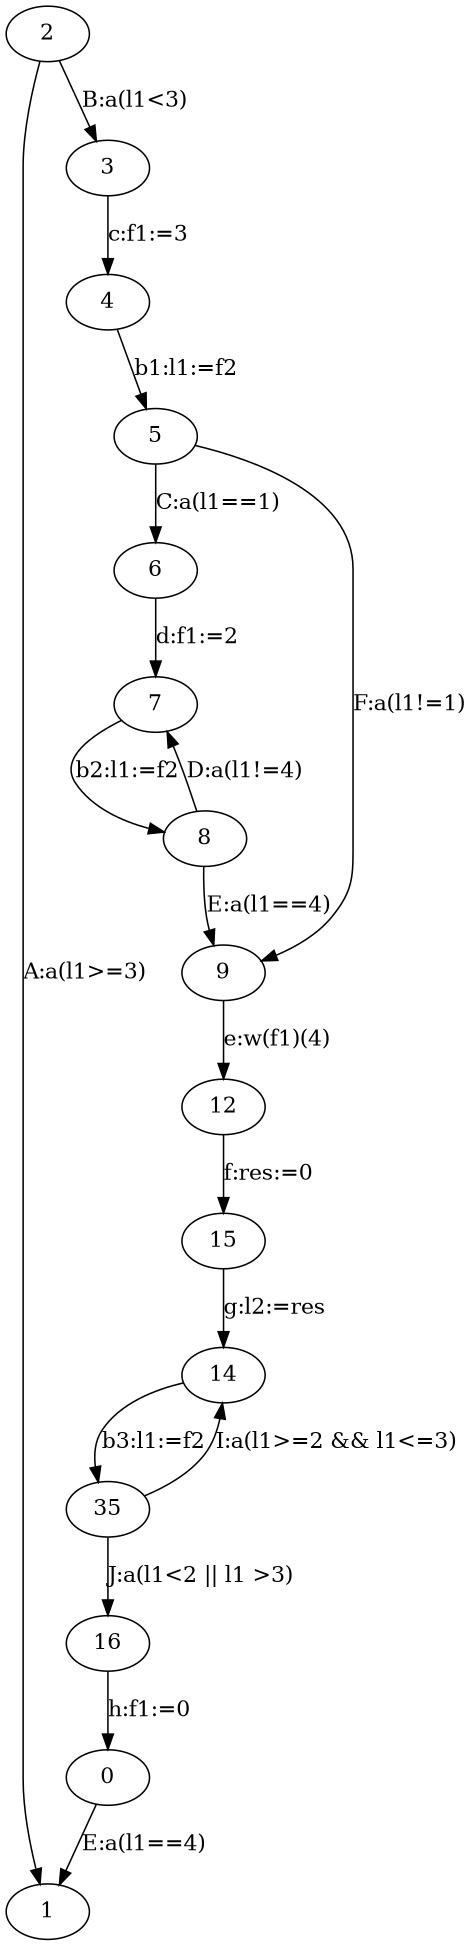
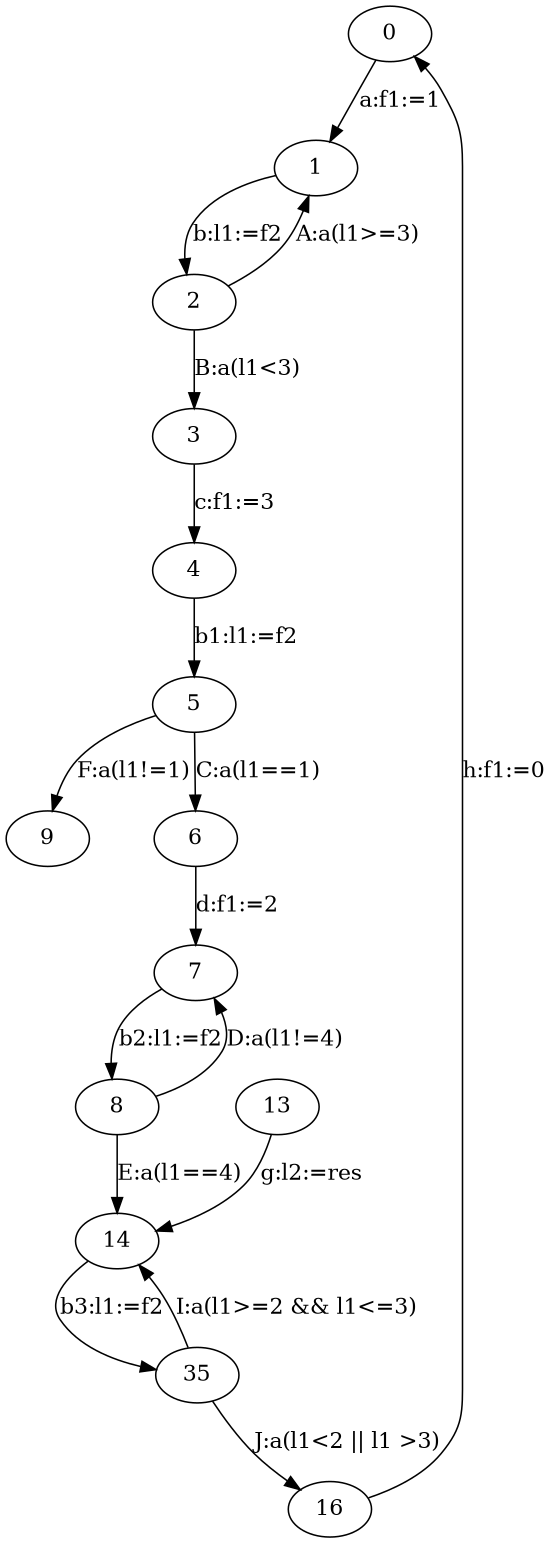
edge "1" -> "2": added, label "b:l1:=f2"
edge "8" -> "9": now "8" -> "14"
node "12": removed
node "15": label "15" -> "13"
edge "0" -> "1": label "E:a(l1==4)" -> "a:f1:=1"
